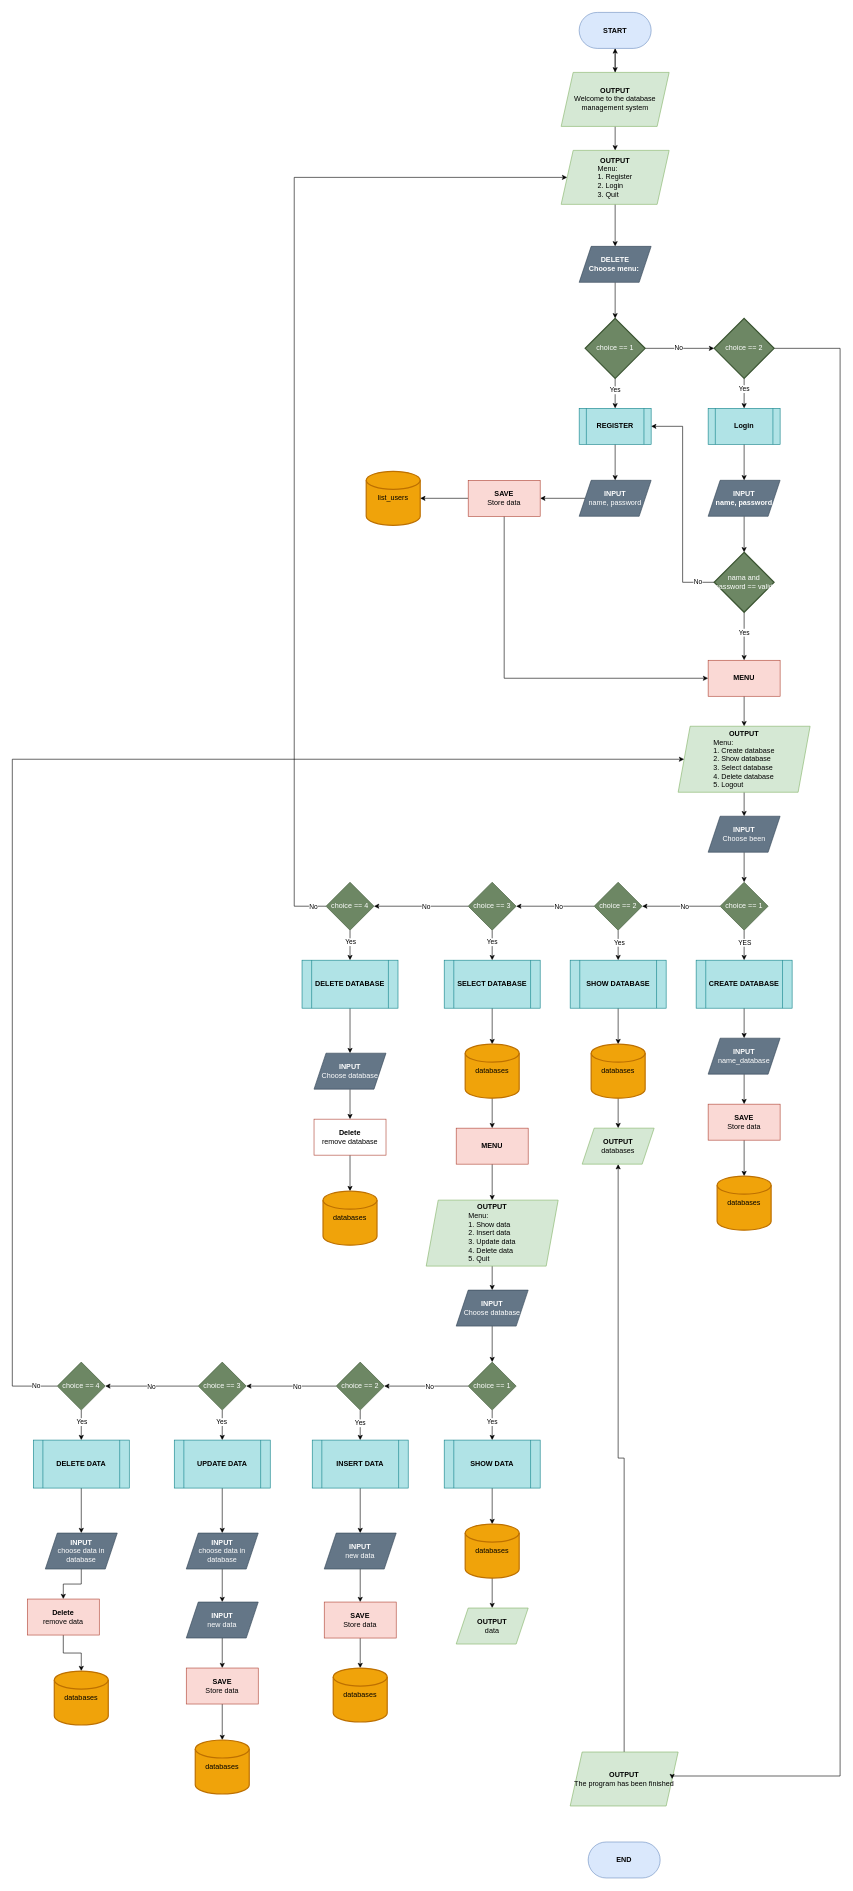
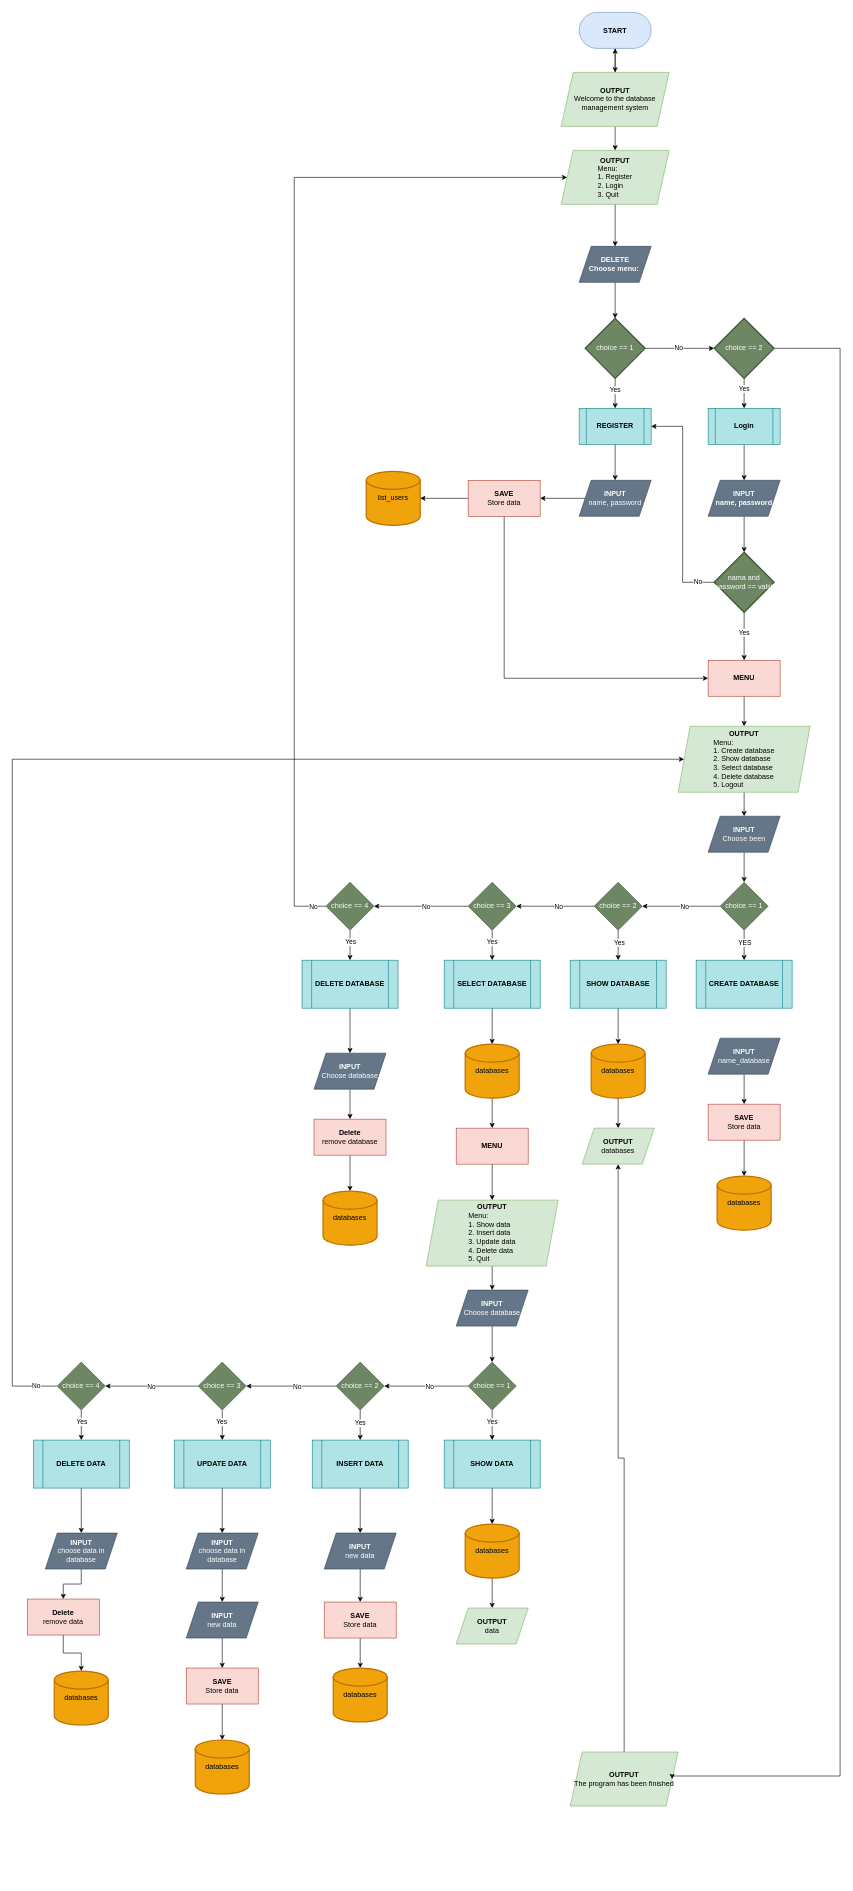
edge "CREATE DATABASE" -> "INPUT name_database": removed
node "Delete remove database": fillcolor #ffffff -> #fad9d5
node "END": removed
